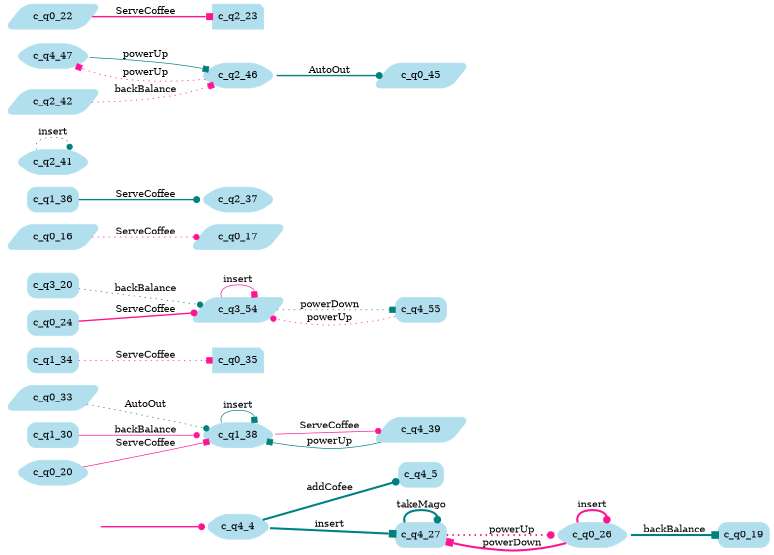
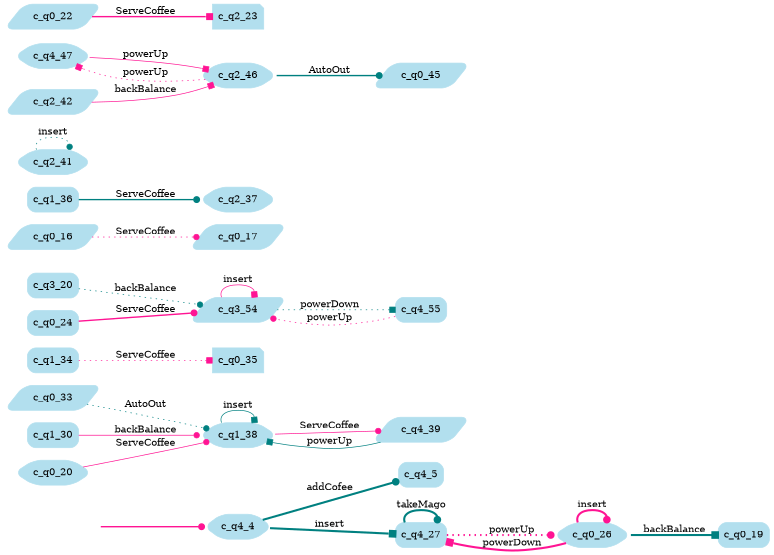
edge "c_q4_47" -> "c_q2_46": color teal -> deeppink
edge "c_q2_42" -> "c_q2_46": style dotted -> solid
edge "c_q0_20" -> "c_q1_38": arrowhead box -> dot
